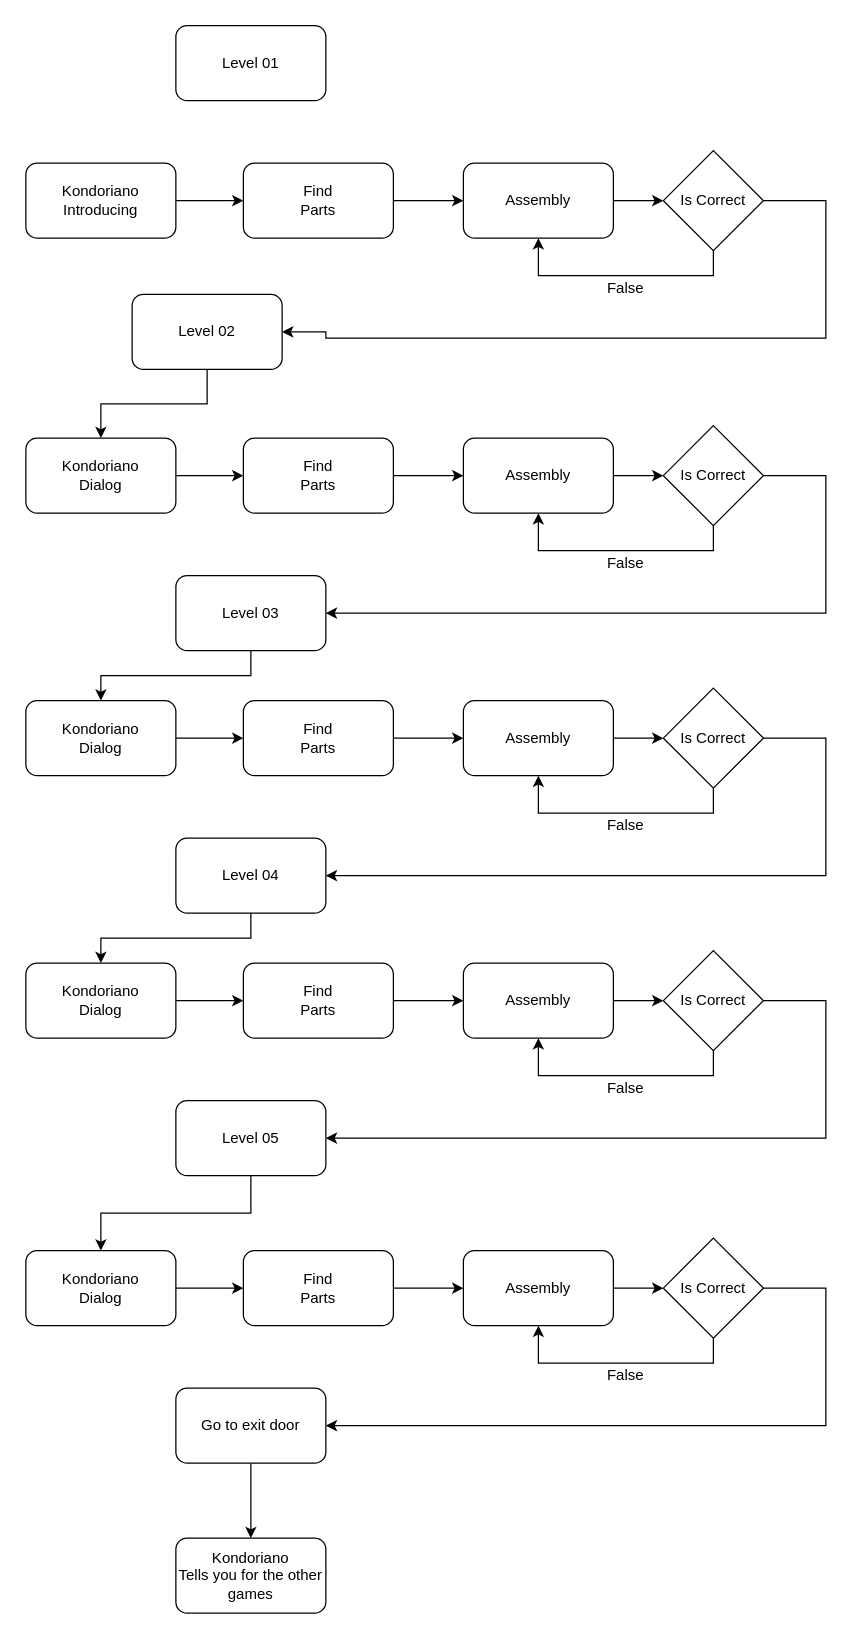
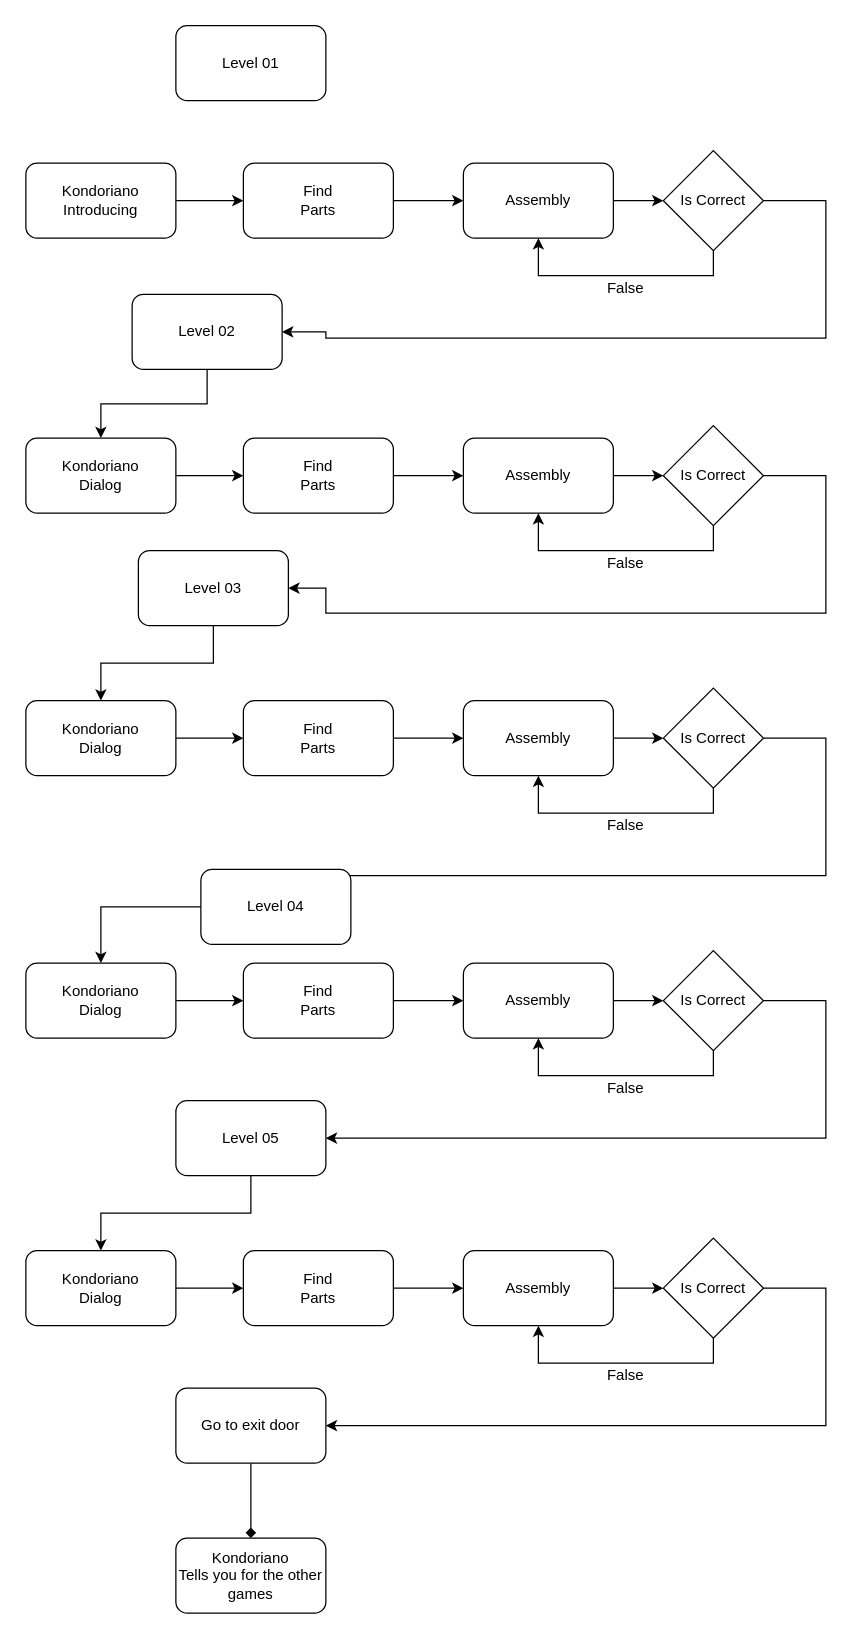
node "Level 03": moved (251, 613) -> (213, 588)
node "Level 04": moved (251, 876) -> (276, 907)
edge "Go to exit door" -> "Kondoriano Tells you for the other games": arrowhead classic -> diamond
